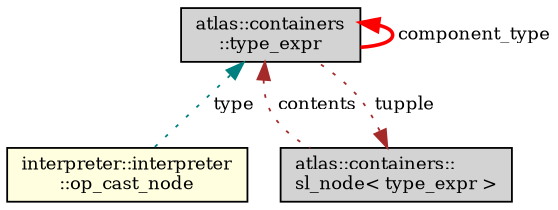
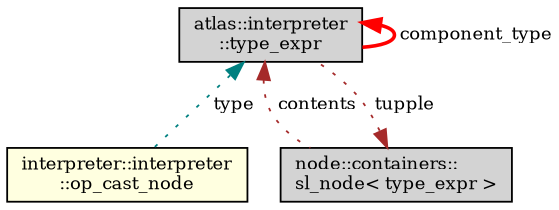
node "atlas::containers ::type_expr": label "atlas::containers ::type_expr" -> "atlas::interpreter ::type_expr"
node "atlas::containers:: sl_node< type_expr >": label "atlas::containers:: sl_node< type_expr >" -> "node::containers:: sl_node< type_expr >"
